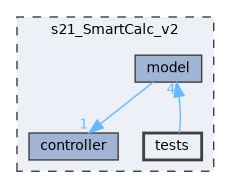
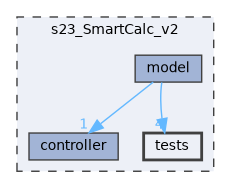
cluster "s21_SmartCalc_v2": label "s21_SmartCalc_v2" -> "s23_SmartCalc_v2"
edge "tests" -> "model": reversed
